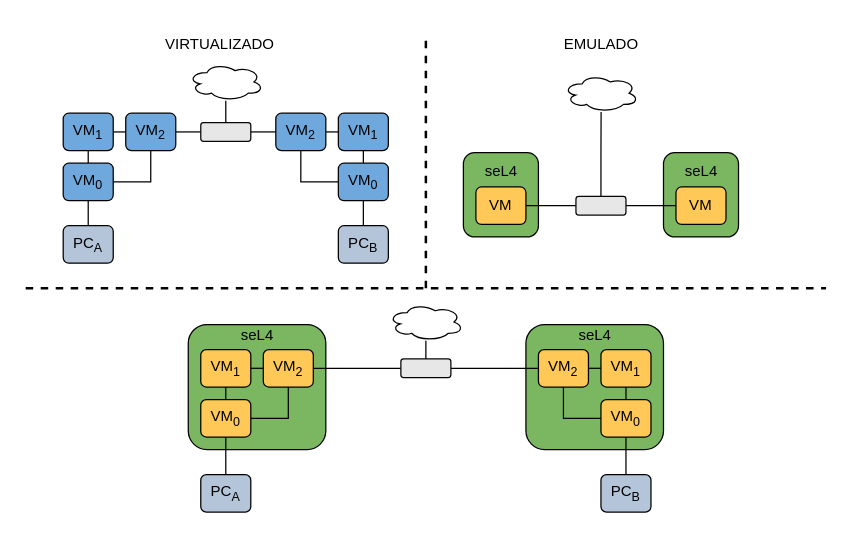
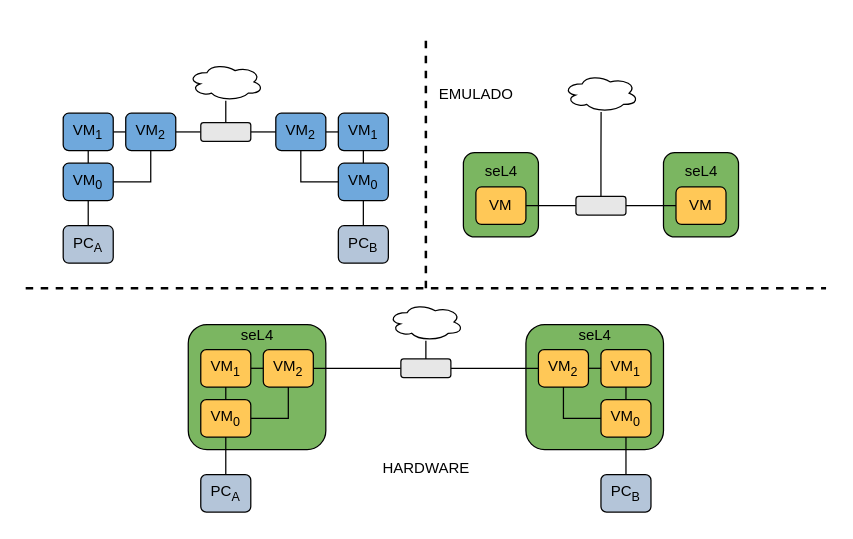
node "VIRTUALIZADO": removed
node "EMULADO": moved (601, 44) -> (476, 94)
node "HARDWARE": added
